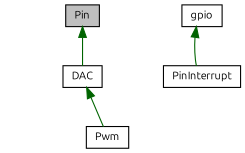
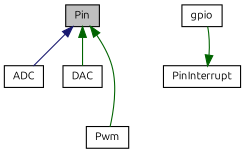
edge "PinInterrupt" -> "gpio": reversed
node "ADC": added
edge "Pwm" -> "DAC": now "Pwm" -> "Pin"
